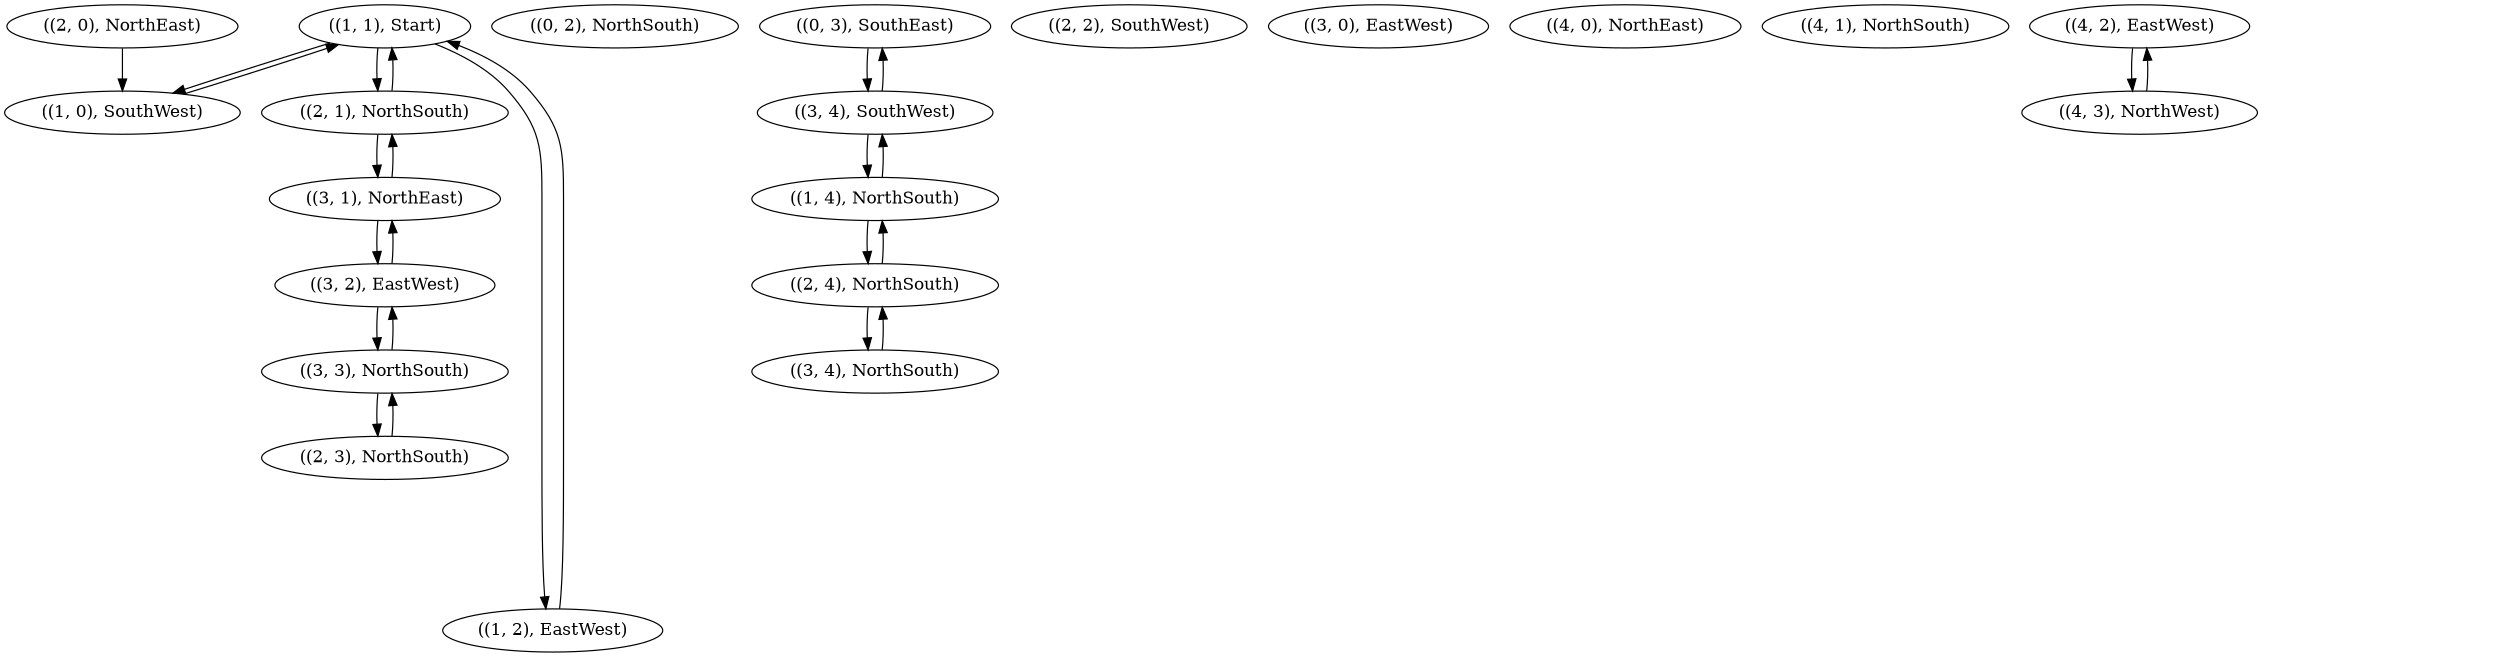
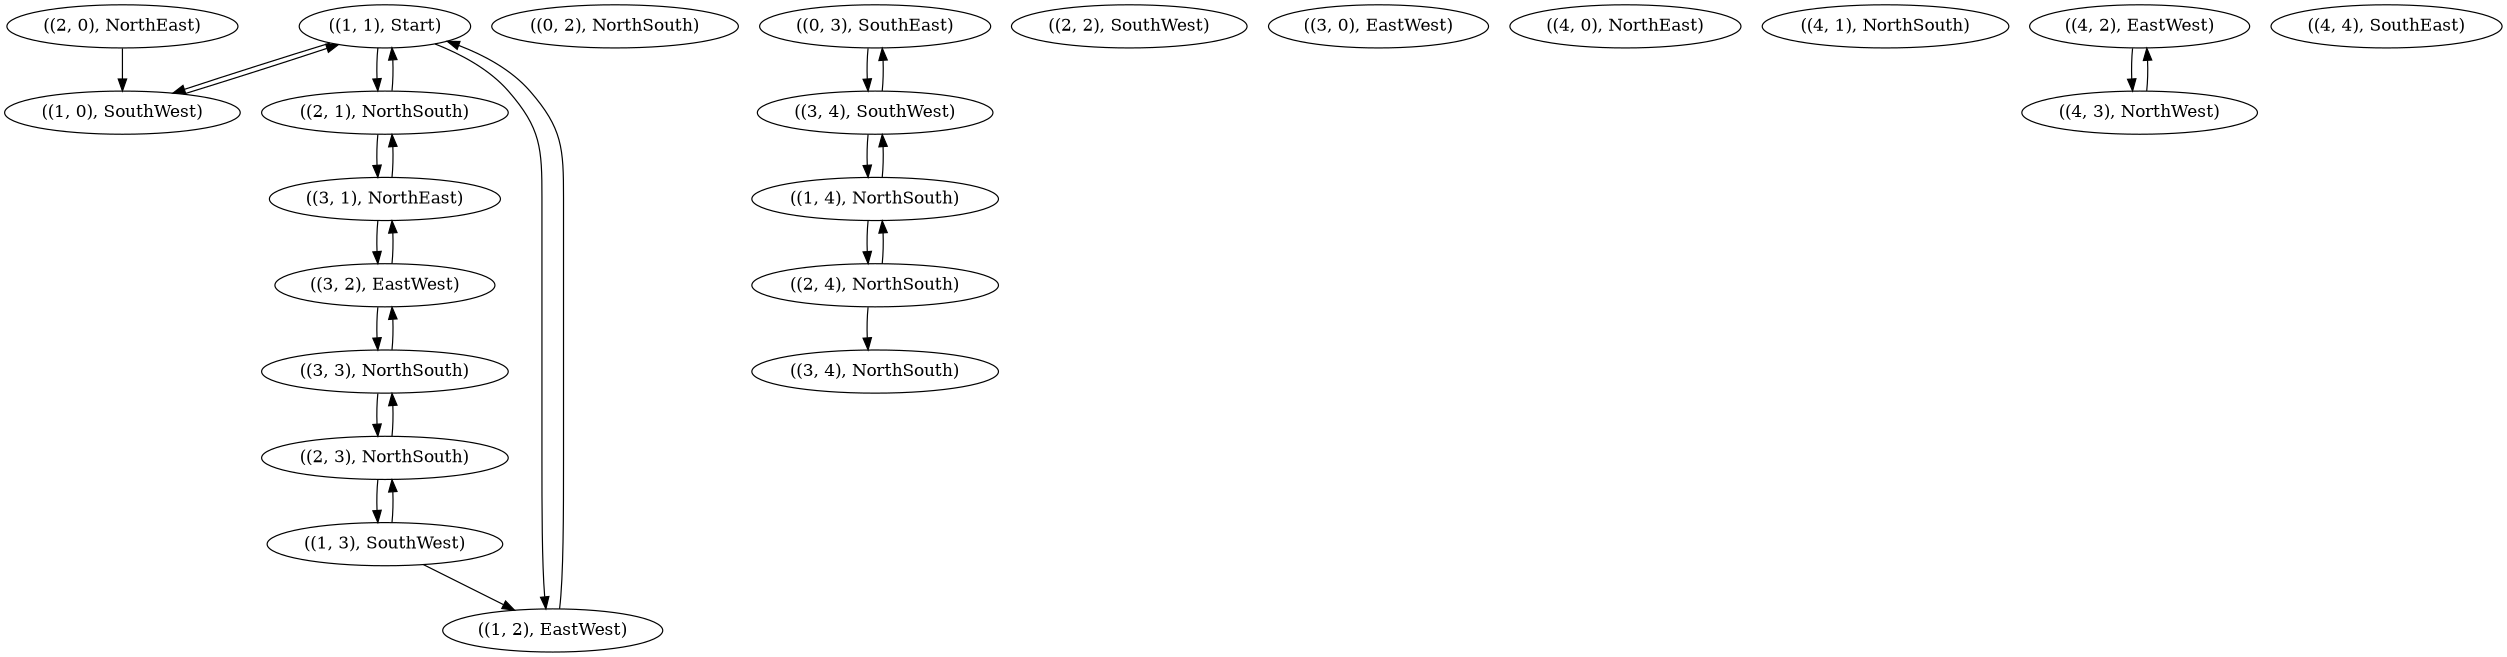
node "((4, 4), SouthEast)": added
edge "((3, 4), NorthSouth)" -> "((2, 4), NorthSouth)": removed
node "((1, 3), SouthWest)": added
